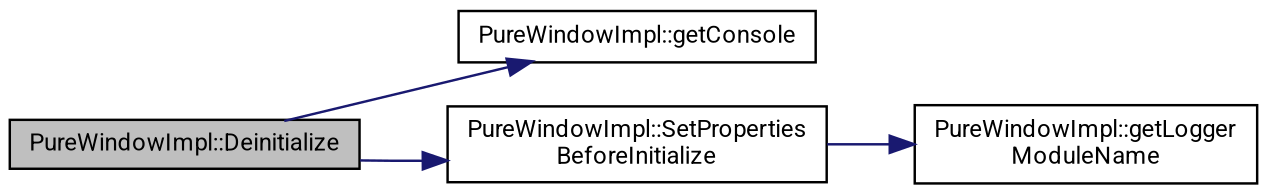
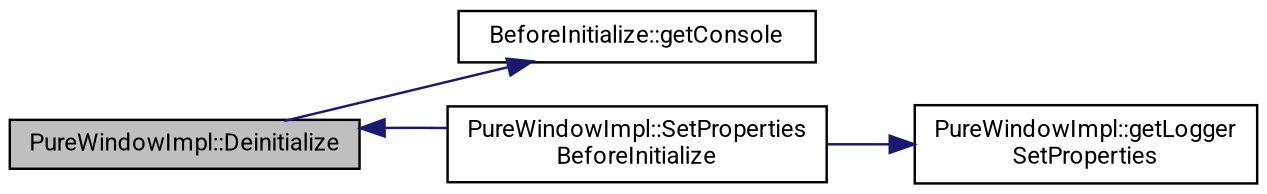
node "PureWindowImpl::getConsole": label "PureWindowImpl::getConsole" -> "BeforeInitialize::getConsole"
node "PureWindowImpl::getLogger ModuleName": label "PureWindowImpl::getLogger ModuleName" -> "PureWindowImpl::getLogger SetProperties"
edge "PureWindowImpl::Deinitialize" -> "PureWindowImpl::SetProperties BeforeInitialize": reversed
